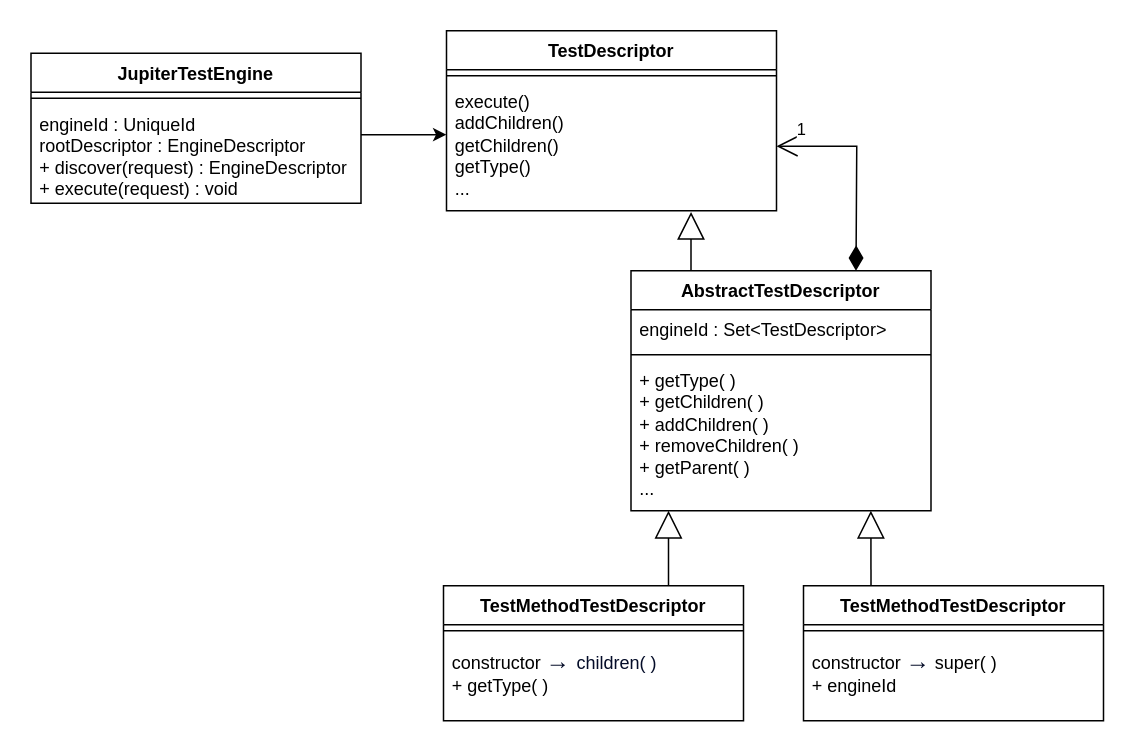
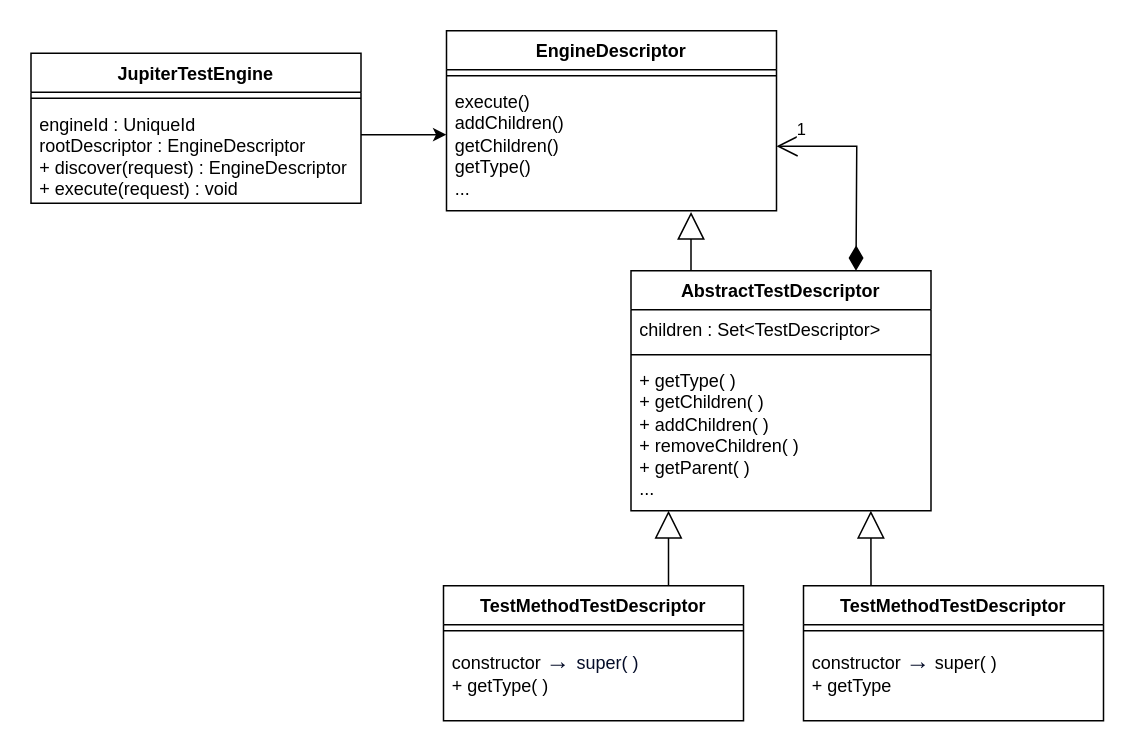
node "TestDescriptor": label "TestDescriptor" -> "EngineDescriptor"
node "engineId : Set<TestDescriptor>": label "engineId : Set<TestDescriptor>" -> "children : Set<TestDescriptor>"
node "constructor → children( ) + getType( )": label "constructor → children( ) + getType( )" -> "constructor → super( ) + getType( )"
node "constructor → super( ) + engineId": label "constructor → super( ) + engineId" -> "constructor → super( ) + getType"
